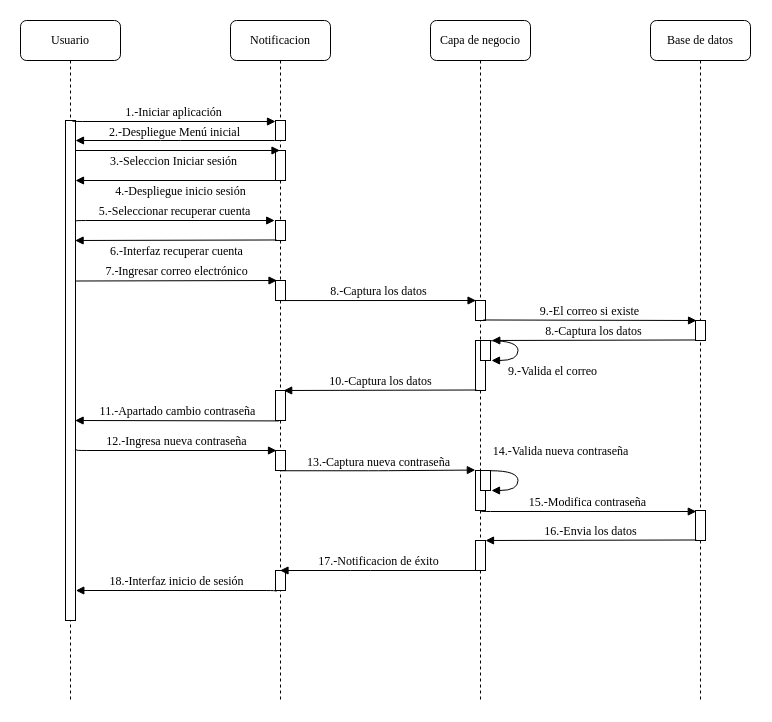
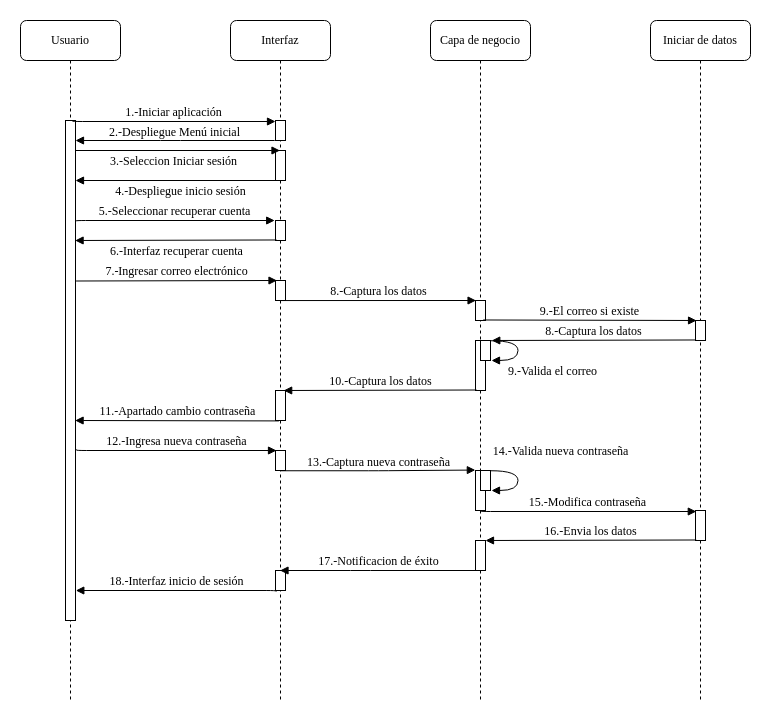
node "Notificacion": label "Notificacion" -> "Interfaz"
node "Base de datos": label "Base de datos" -> "Iniciar de datos"
